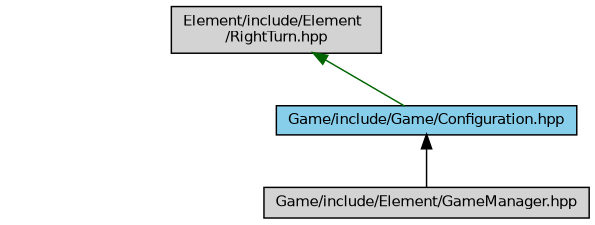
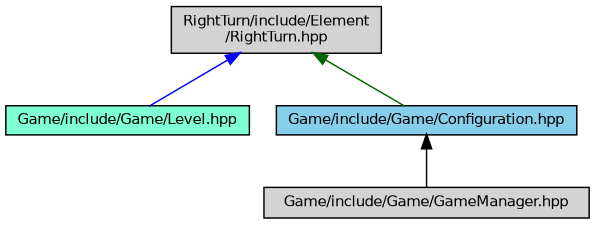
node "Element/include/Element /RightTurn.hpp": label "Element/include/Element /RightTurn.hpp" -> "RightTurn/include/Element /RightTurn.hpp"
node "Game/include/Game/Level.hpp": added
node "Game/include/Element/GameManager.hpp": label "Game/include/Element/GameManager.hpp" -> "Game/include/Game/GameManager.hpp"
